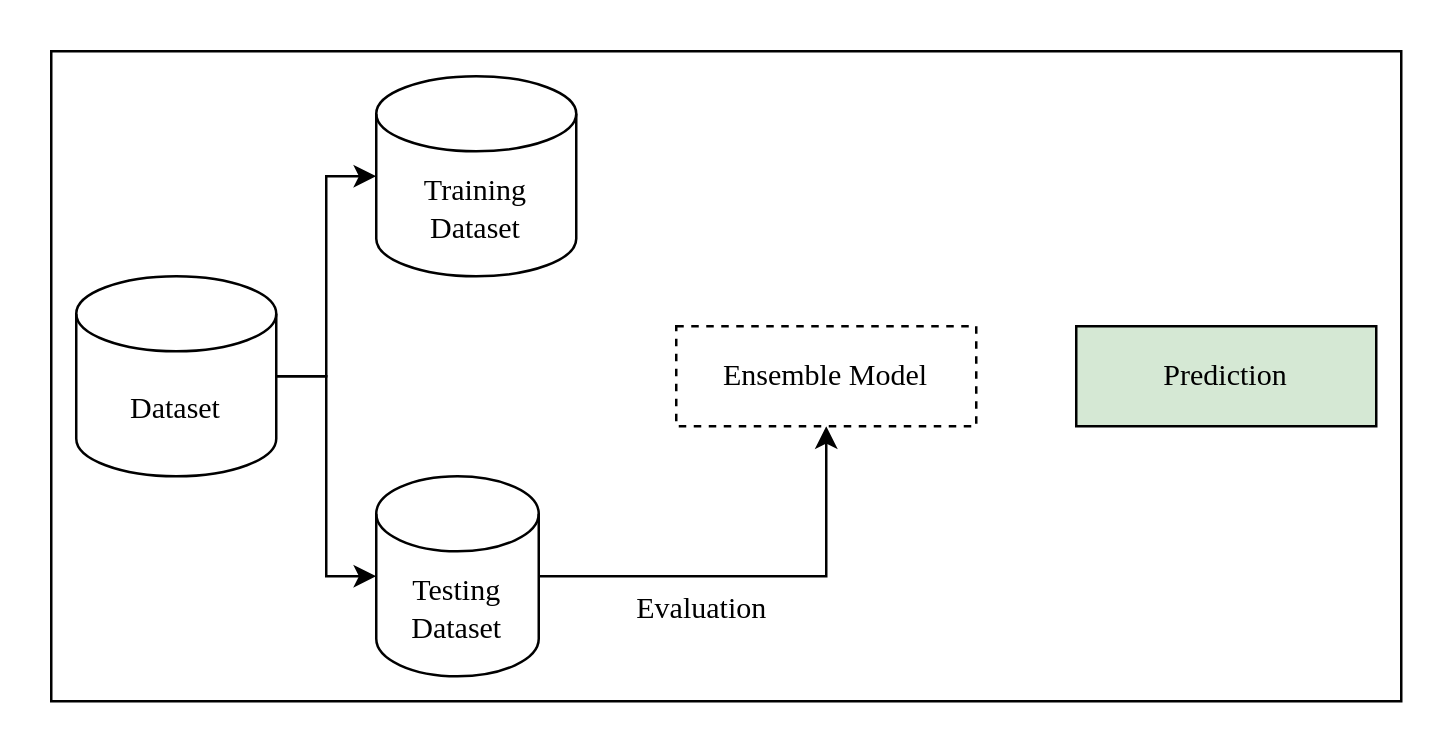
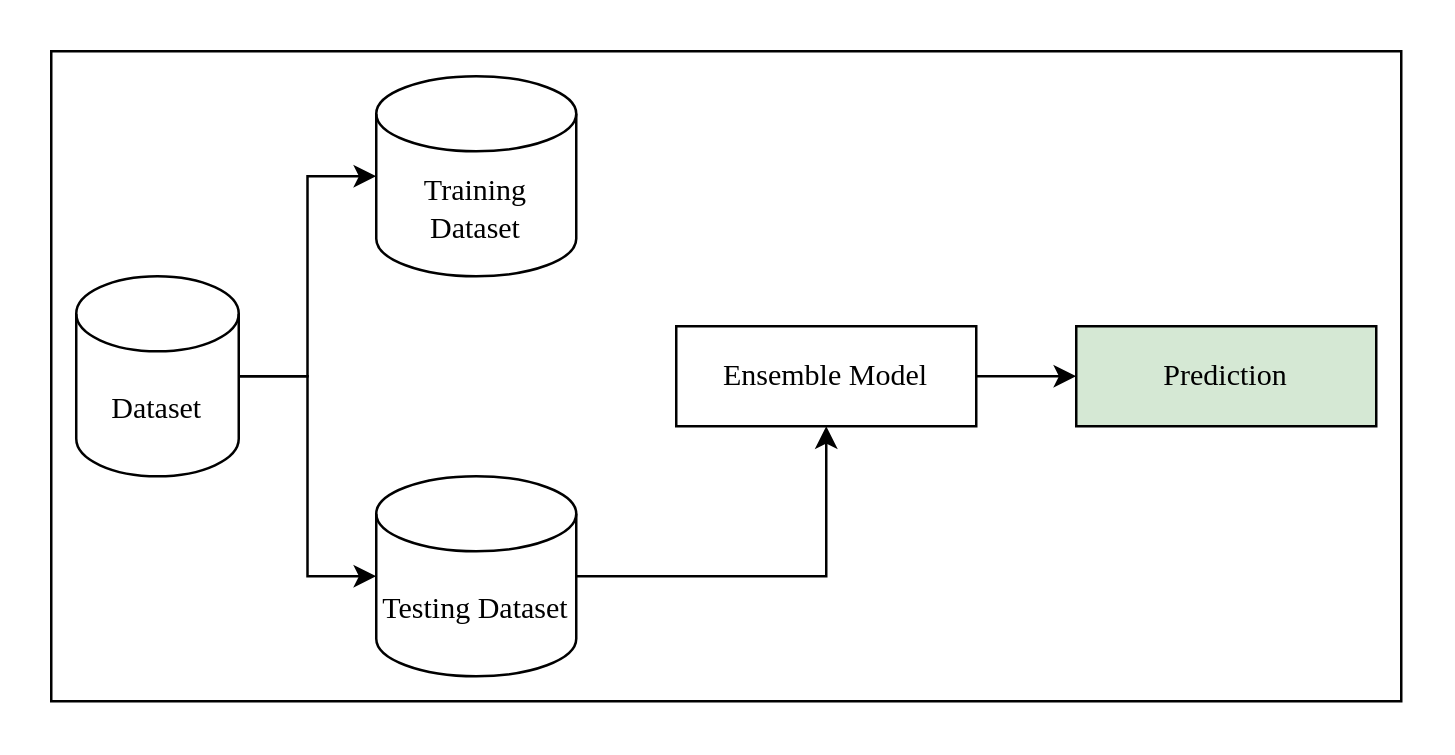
node "Dataset": size 200x200 -> 163x200
node "Ensemble Model": style dashed -> solid
edge "Ensemble Model" -> "Prediction": added
node "Testing Dataset": size 163x200 -> 200x200
node "Evaluation": removed
